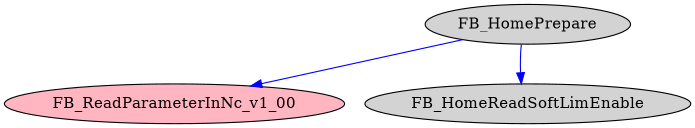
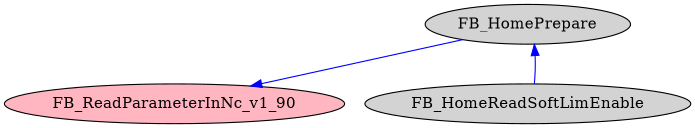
edge "FB_HomePrepare" -> "FB_HomeReadSoftLimEnable": reversed
node "FB_ReadParameterInNc_v1_00": label "FB_ReadParameterInNc_v1_00" -> "FB_ReadParameterInNc_v1_90"
